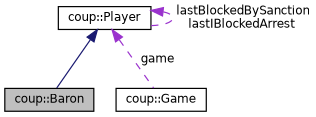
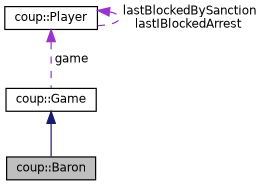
edge "coup::Baron" -> "coup::Player": now "coup::Baron" -> "coup::Game"
